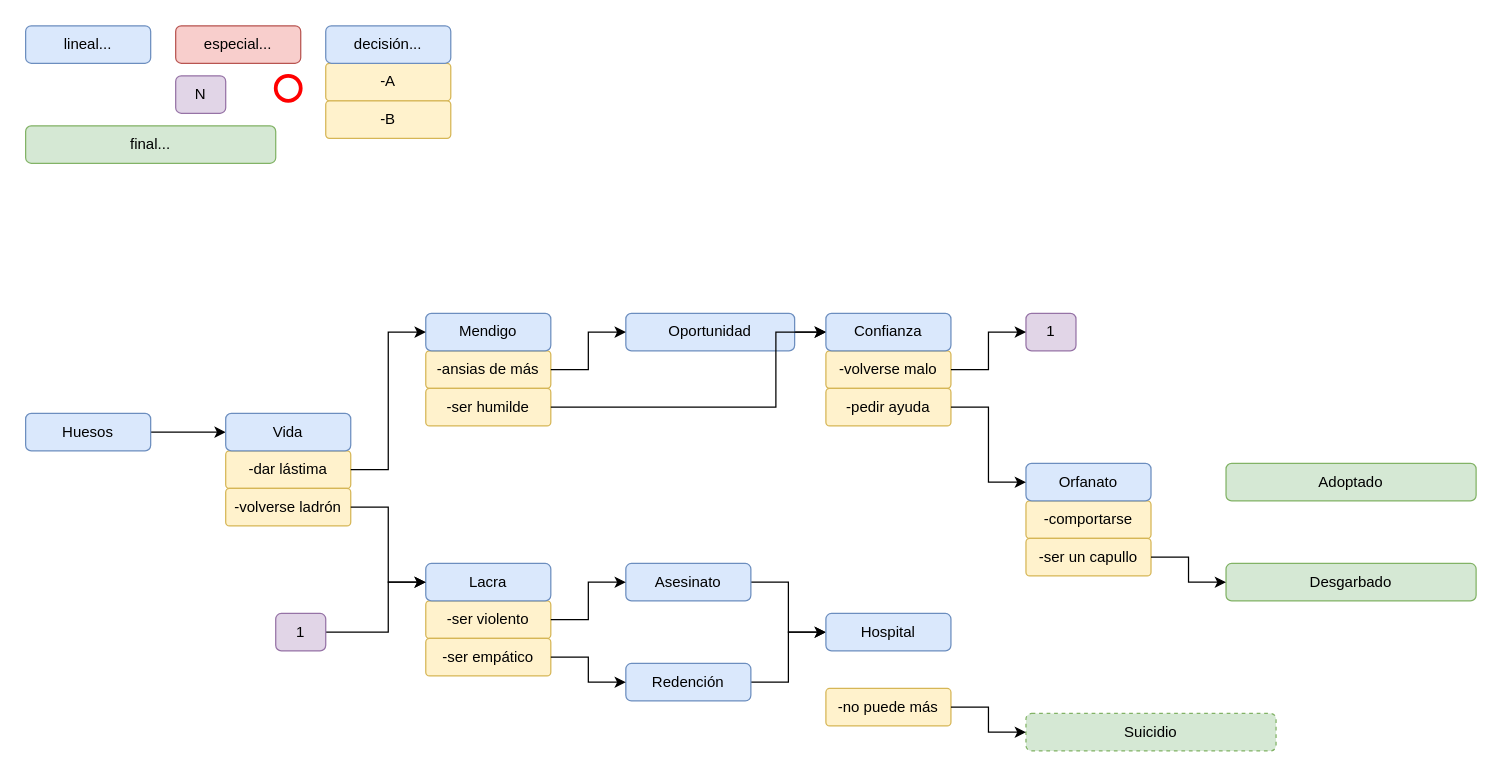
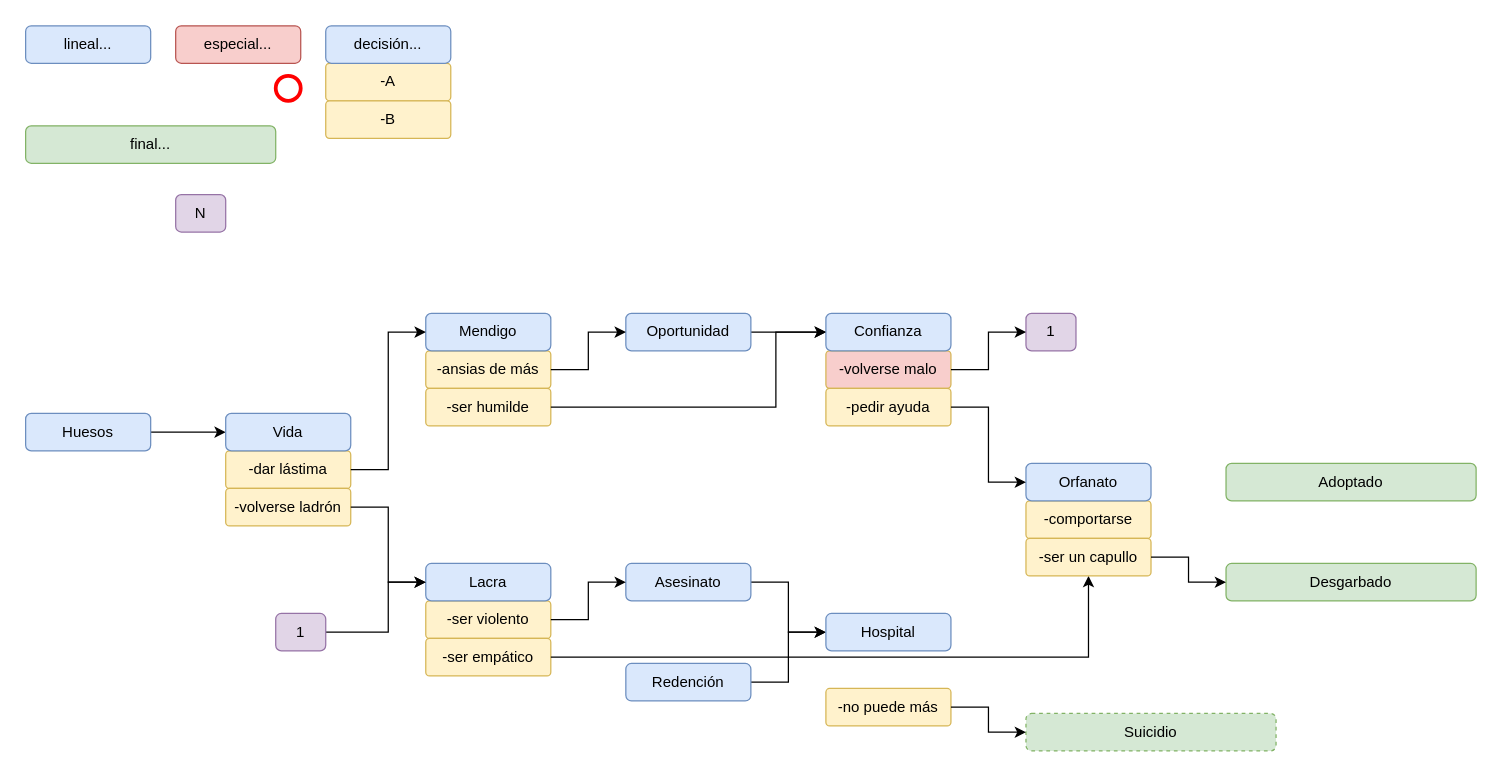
node "N": moved (201, 94) -> (201, 213)
node "Oportunidad": size 169x38 -> 125x38
node "-volverse malo": fillcolor #fff2cc -> #f8cecc
edge "-ser empático" -> "Redención": now "-ser empático" -> "-ser un capullo"
